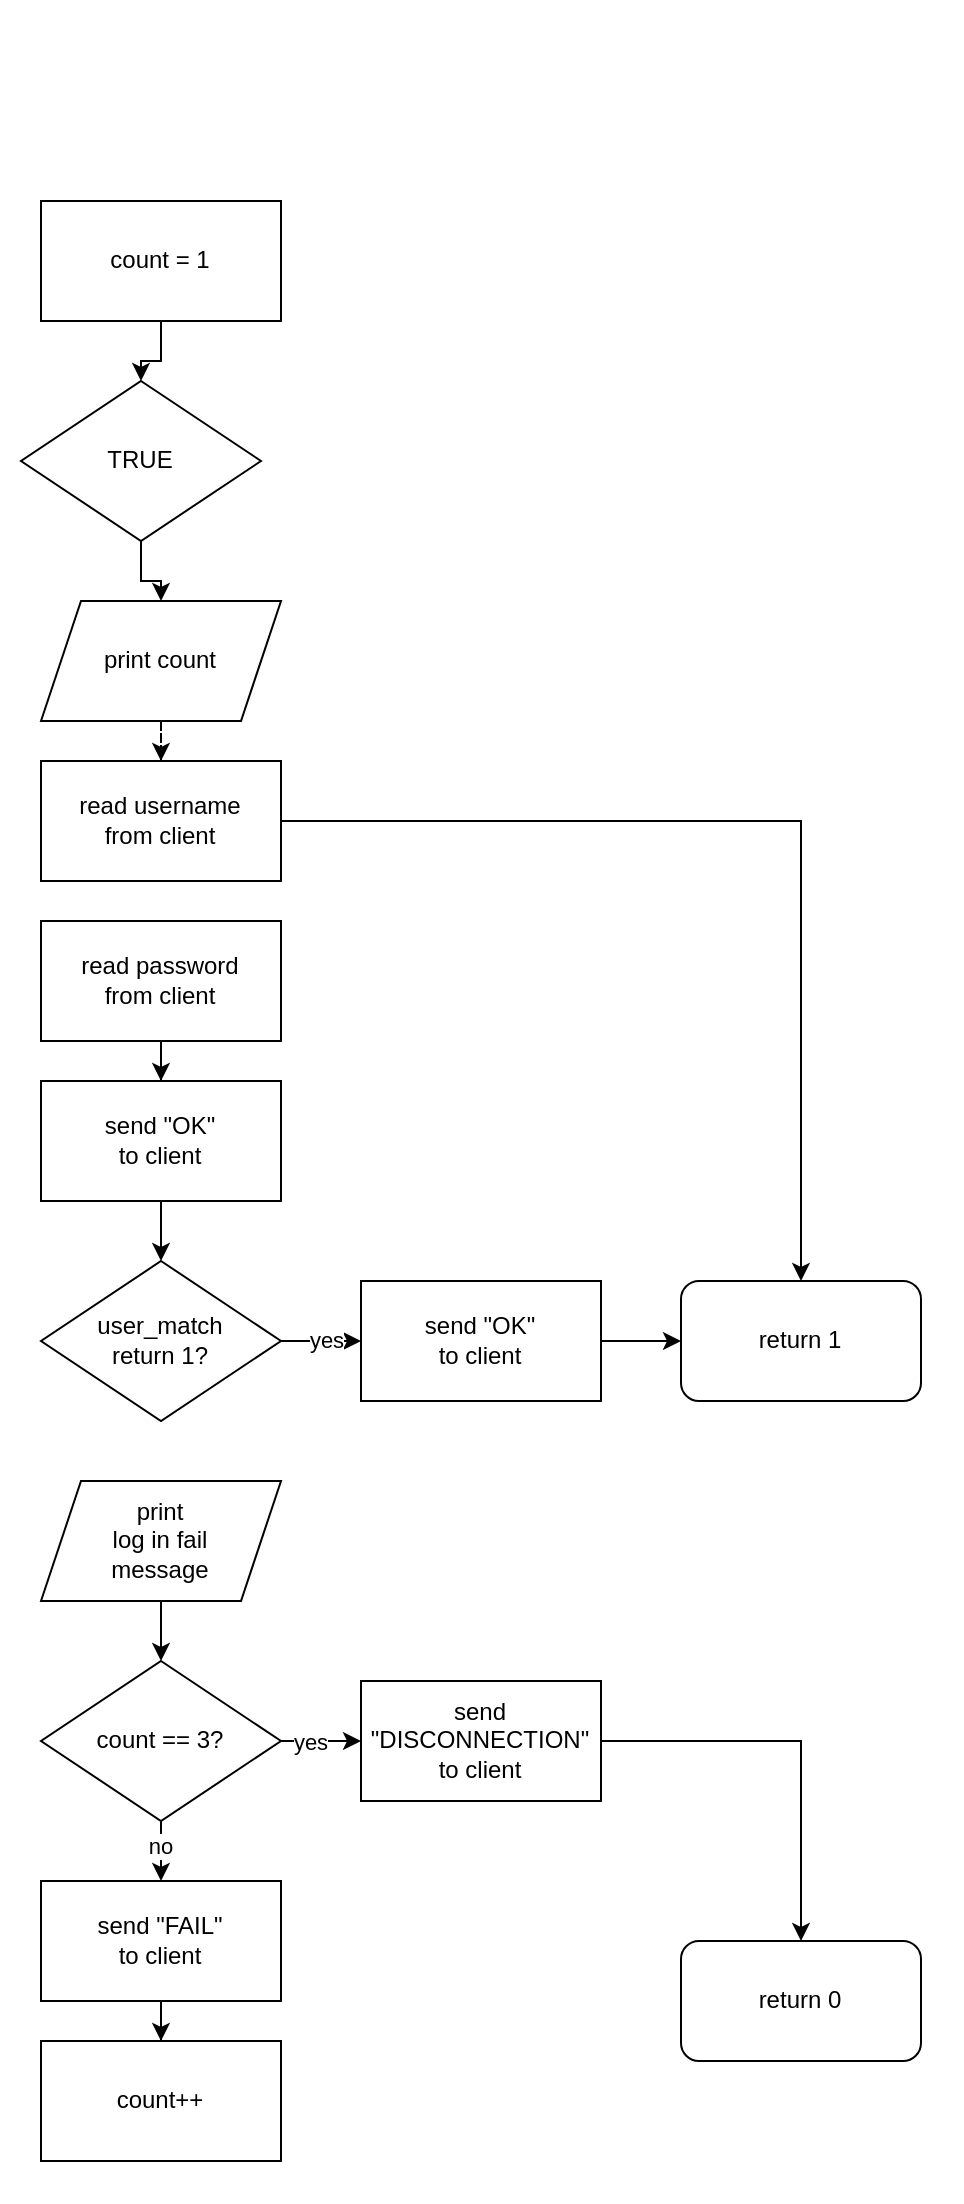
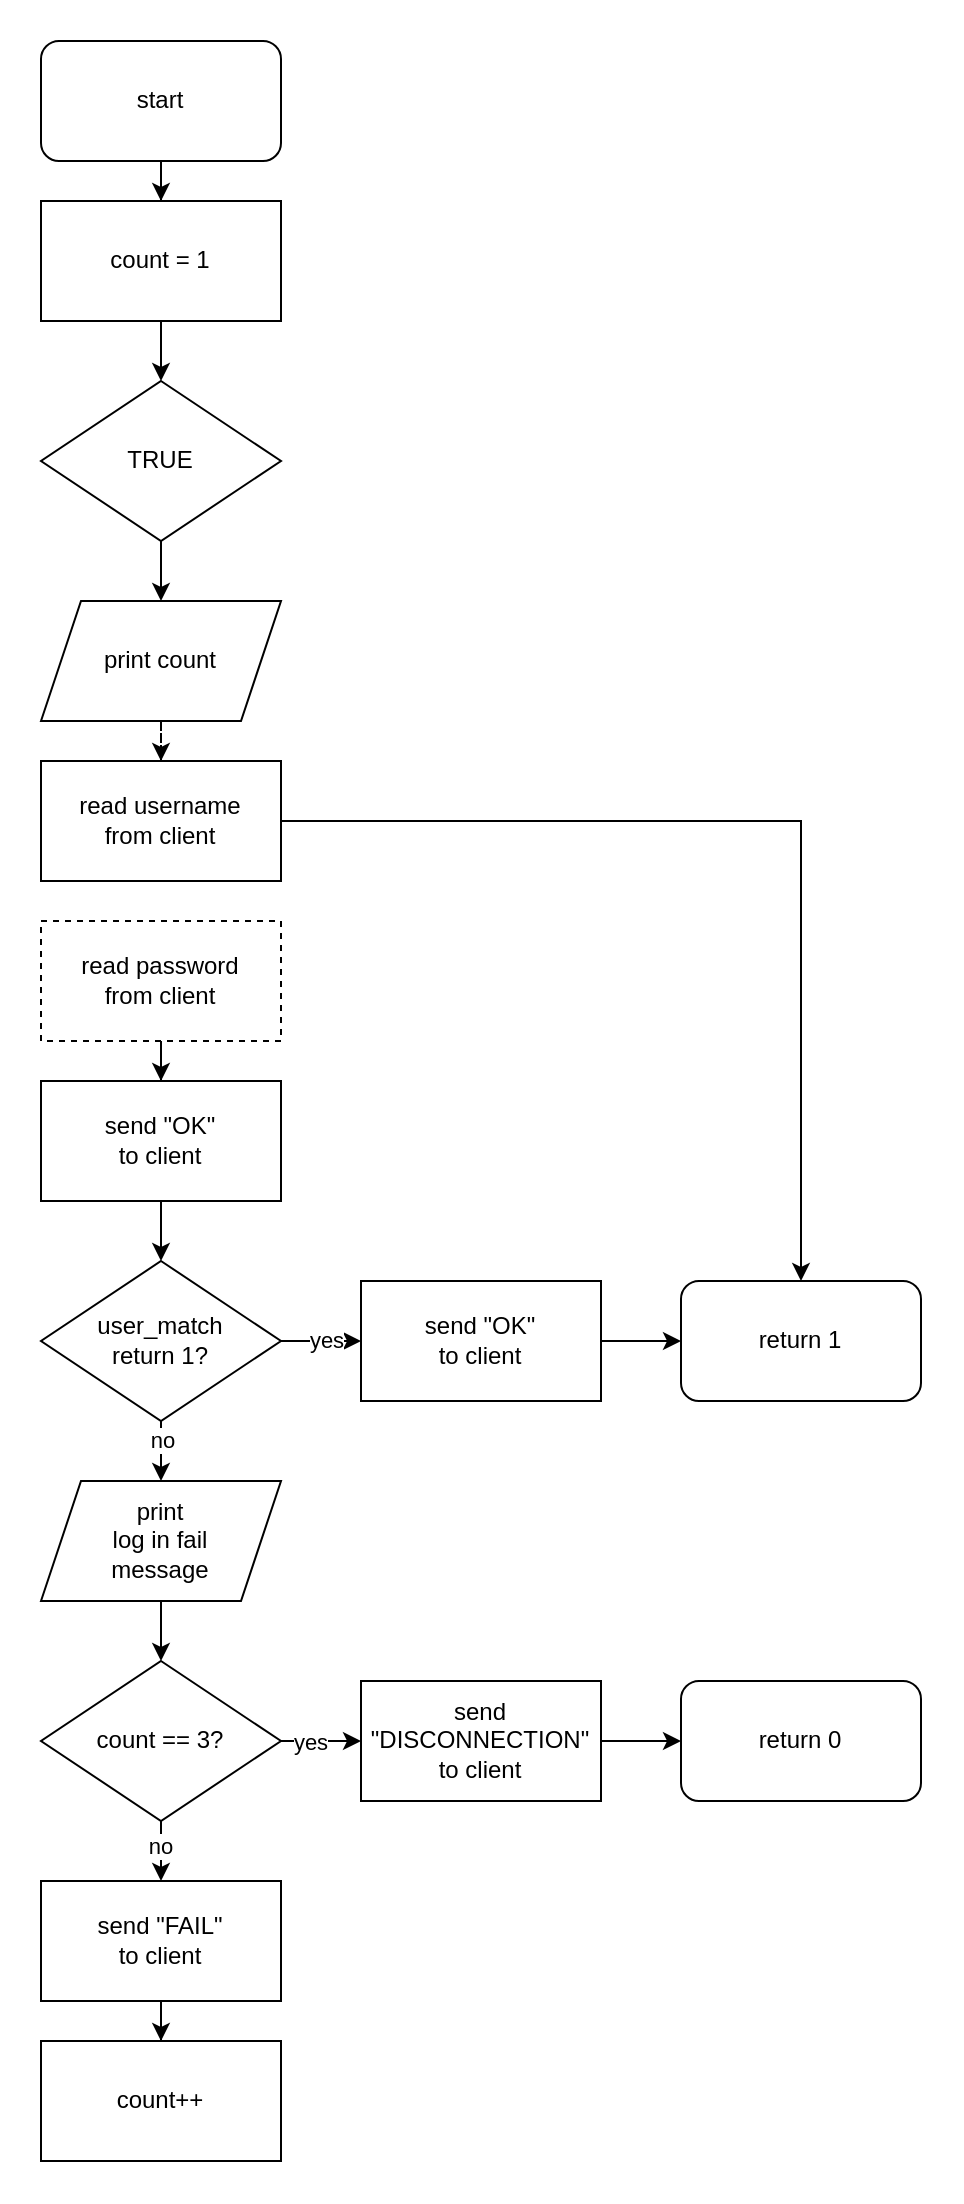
node "start": added
edge "start" -> "count = 1": added
node "TRUE": moved (141, 461) -> (161, 461)
node "read password from client": style solid -> dashed
edge "user_match return 1?" -> "print log in fail message": added, label "no"
node "return 0": moved (801, 2001) -> (801, 1741)
